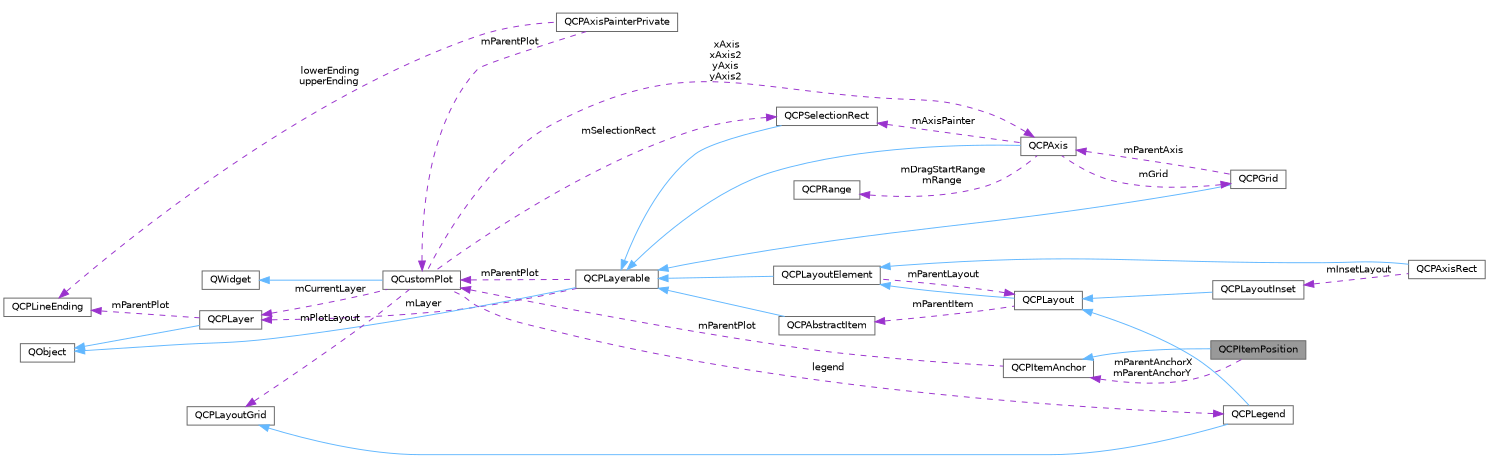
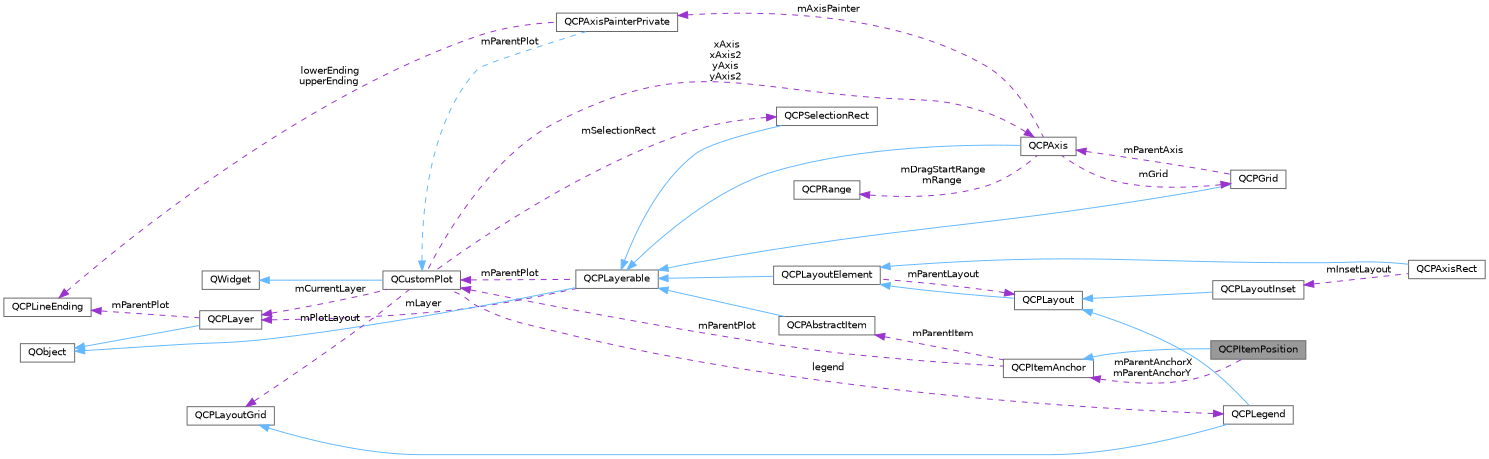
edge "QCPAxisPainterPrivate" -> "QCustomPlot": color darkorchid3 -> steelblue1
edge "QCPAxis" -> "QCPSelectionRect": now "QCPAxis" -> "QCPAxisPainterPrivate"
edge "QCPLayout" -> "QCPAbstractItem": now "QCPItemAnchor" -> "QCPAbstractItem"
